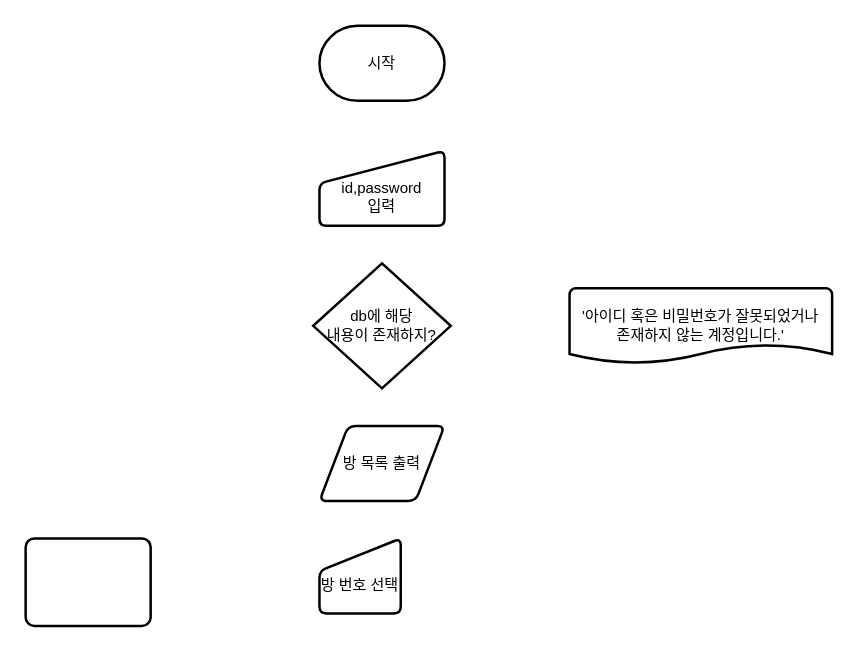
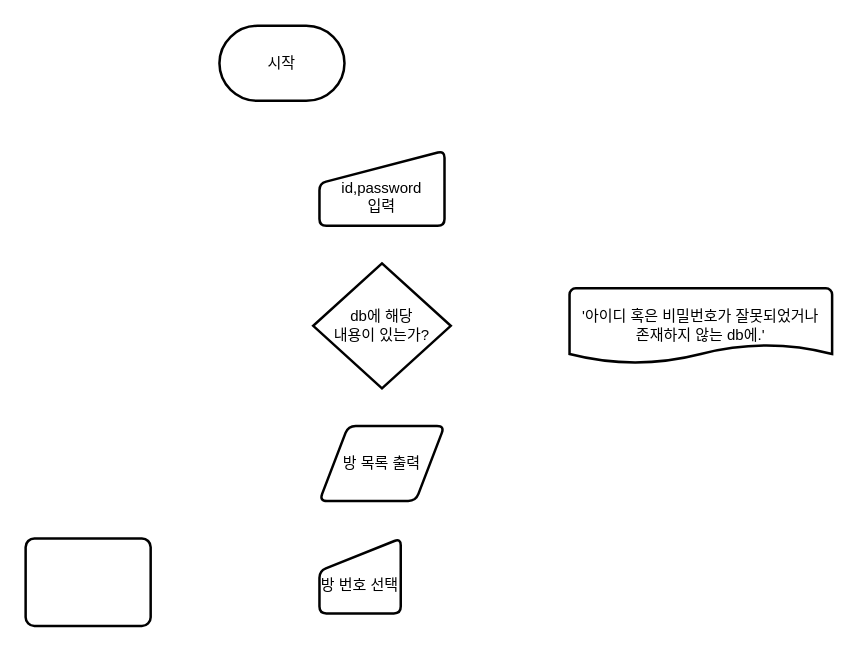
node "시작": moved (382, 63) -> (282, 63)
node "db에 해당 내용이 존재하지?": label "db에 해당 내용이 존재하지?" -> "db에 해당 내용이 있는가?"
node "'아이디 혹은 비밀번호가 잘못되었거나 존재하지 않는 계정입니다.'": label "'아이디 혹은 비밀번호가 잘못되었거나 존재하지 않는 계정입니다.'" -> "'아이디 혹은 비밀번호가 잘못되었거나 존재하지 않는 db에.'"
